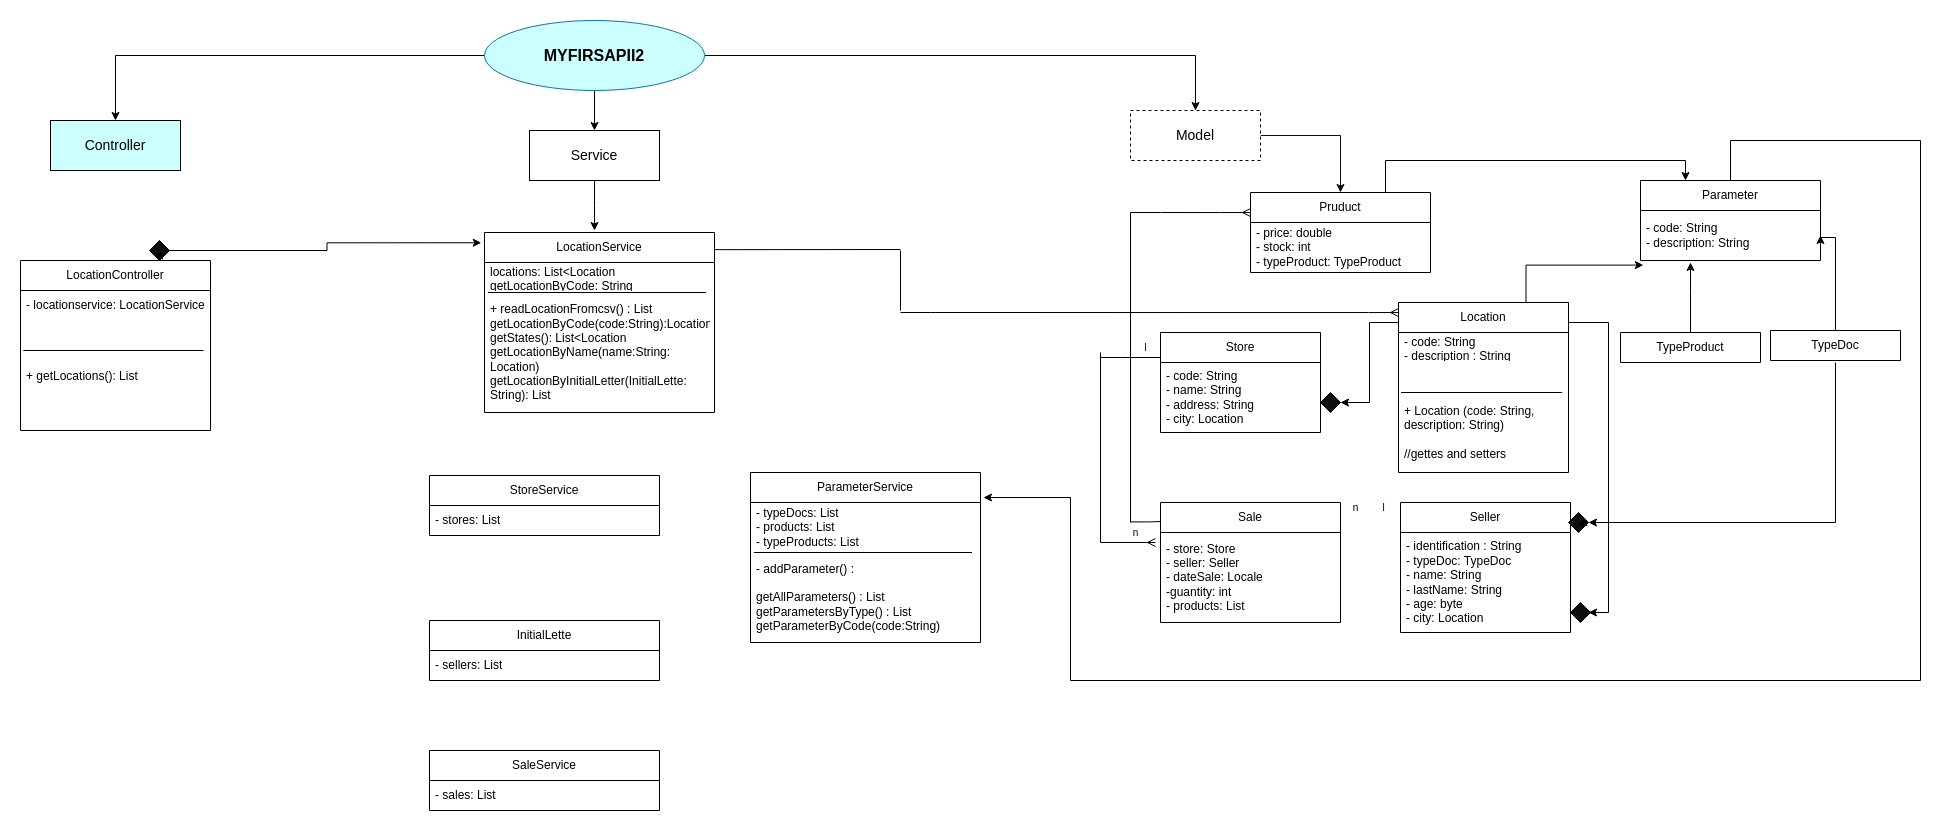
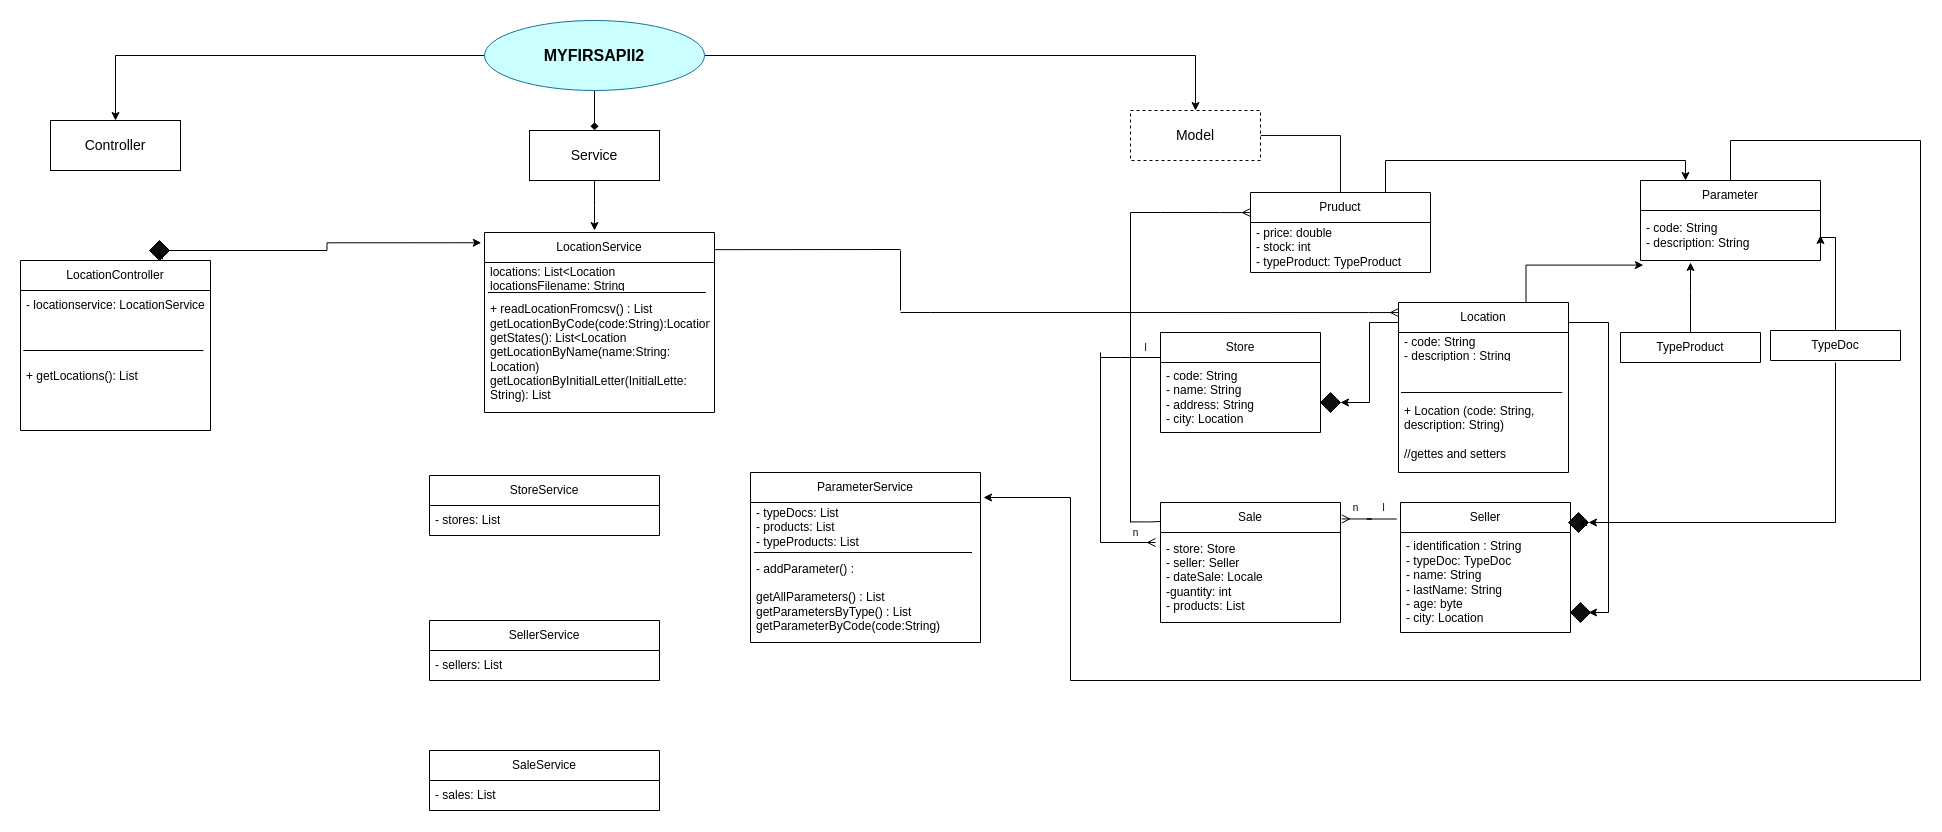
edge "MYFIRSAPII2" -> "Service": arrowhead classic -> diamond
node "Controller": fillcolor #ccffff -> #ffffff
edge "Model" -> "Pruduct": arrowhead classic -> none
node "locations: List<Location getLocationByCode: String": label "locations: List<Location getLocationByCode: String" -> "locations: List<Location locationsFilename: String"
edge "Seller" -> "Sale": added
node "InitialLette": label "InitialLette" -> "SellerService"
